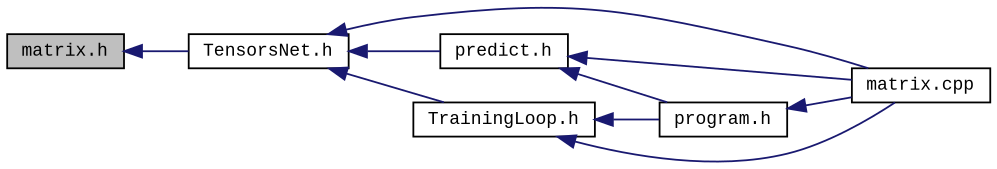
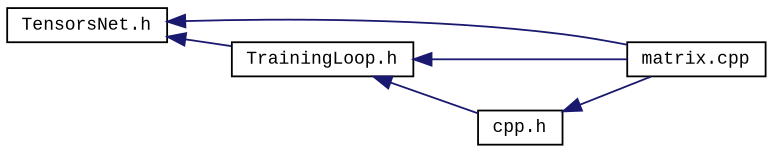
node "matrix.h": removed
node "predict.h": removed
node "program.h": label "program.h" -> "cpp.h"
